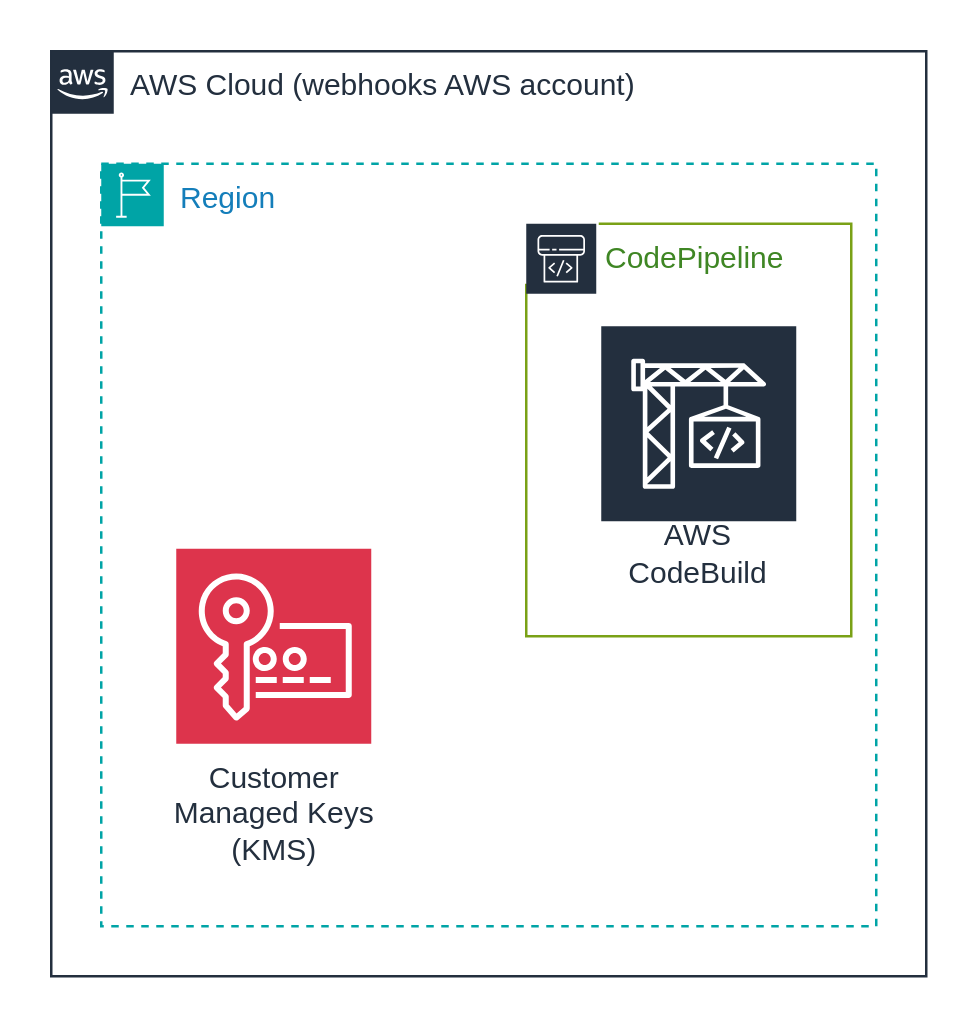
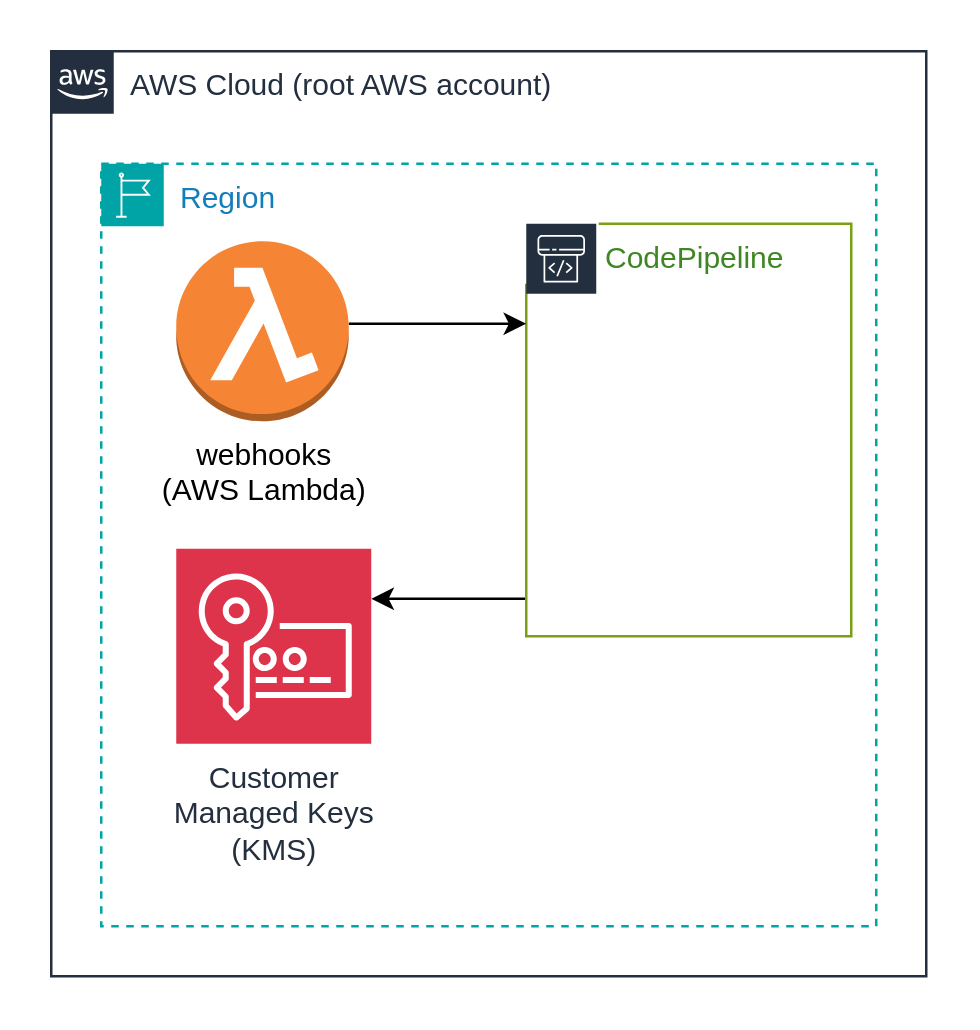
node "AWS Cloud (webhooks AWS account)": label "AWS Cloud (webhooks AWS account)" -> "AWS Cloud (root AWS account)"
edge "webhooks (AWS Lambda)" -> "CodePipeline": added
node "webhooks (AWS Lambda)": added
node "AWS CodeBuild": removed
edge "CodePipeline" -> "Customer Managed Keys (KMS)": added
